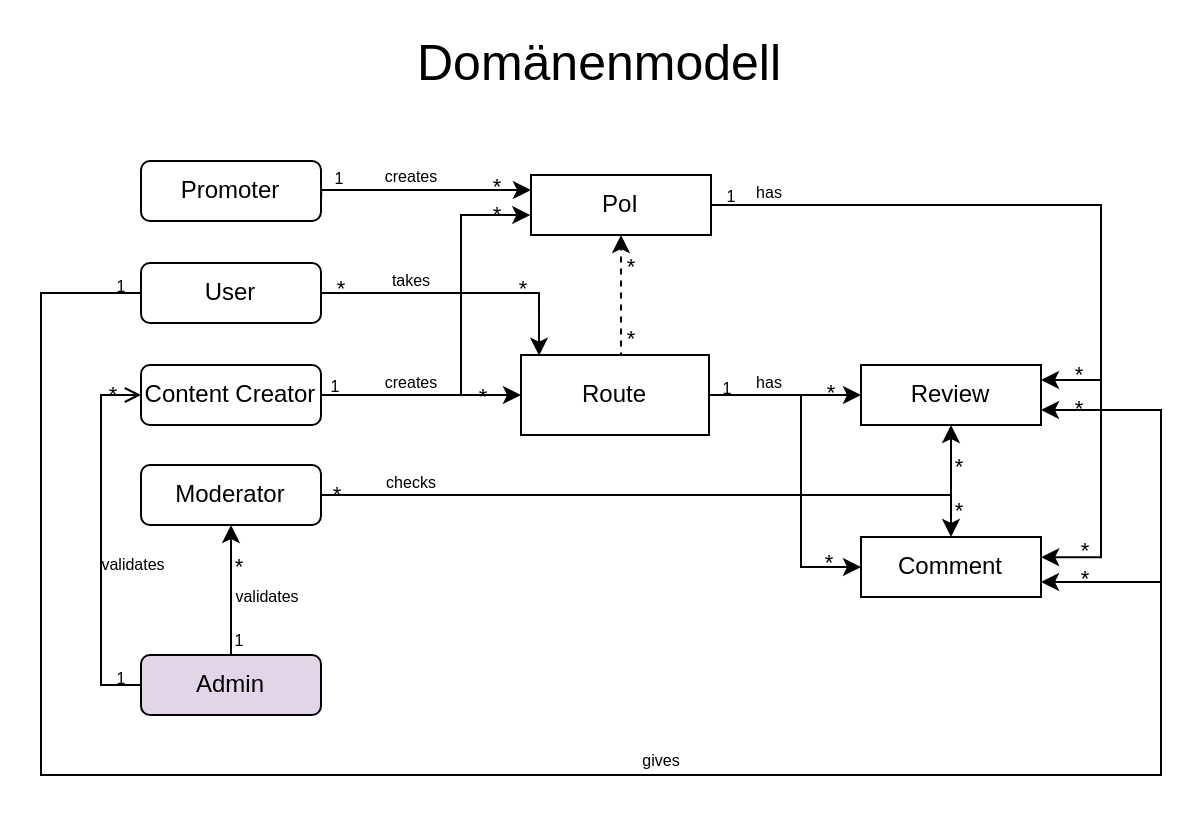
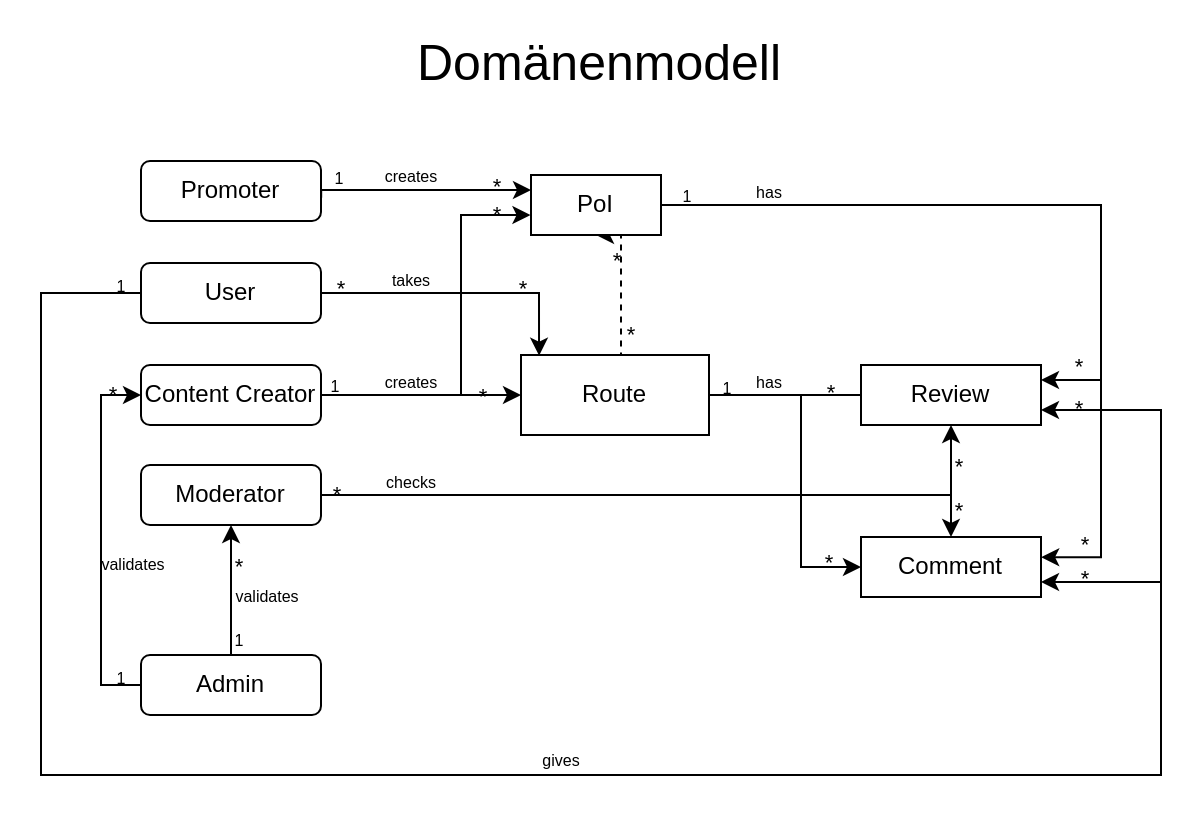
node "PoI": size 180x60 -> 130x60
edge "Admin" -> "Content Creator": arrowhead open -> classic
edge "Route" -> "Review": arrowhead classic -> none
node "Admin": fillcolor #e1d5e7 -> #ffffff
node "gives": moved (661, 759) -> (561, 759)
